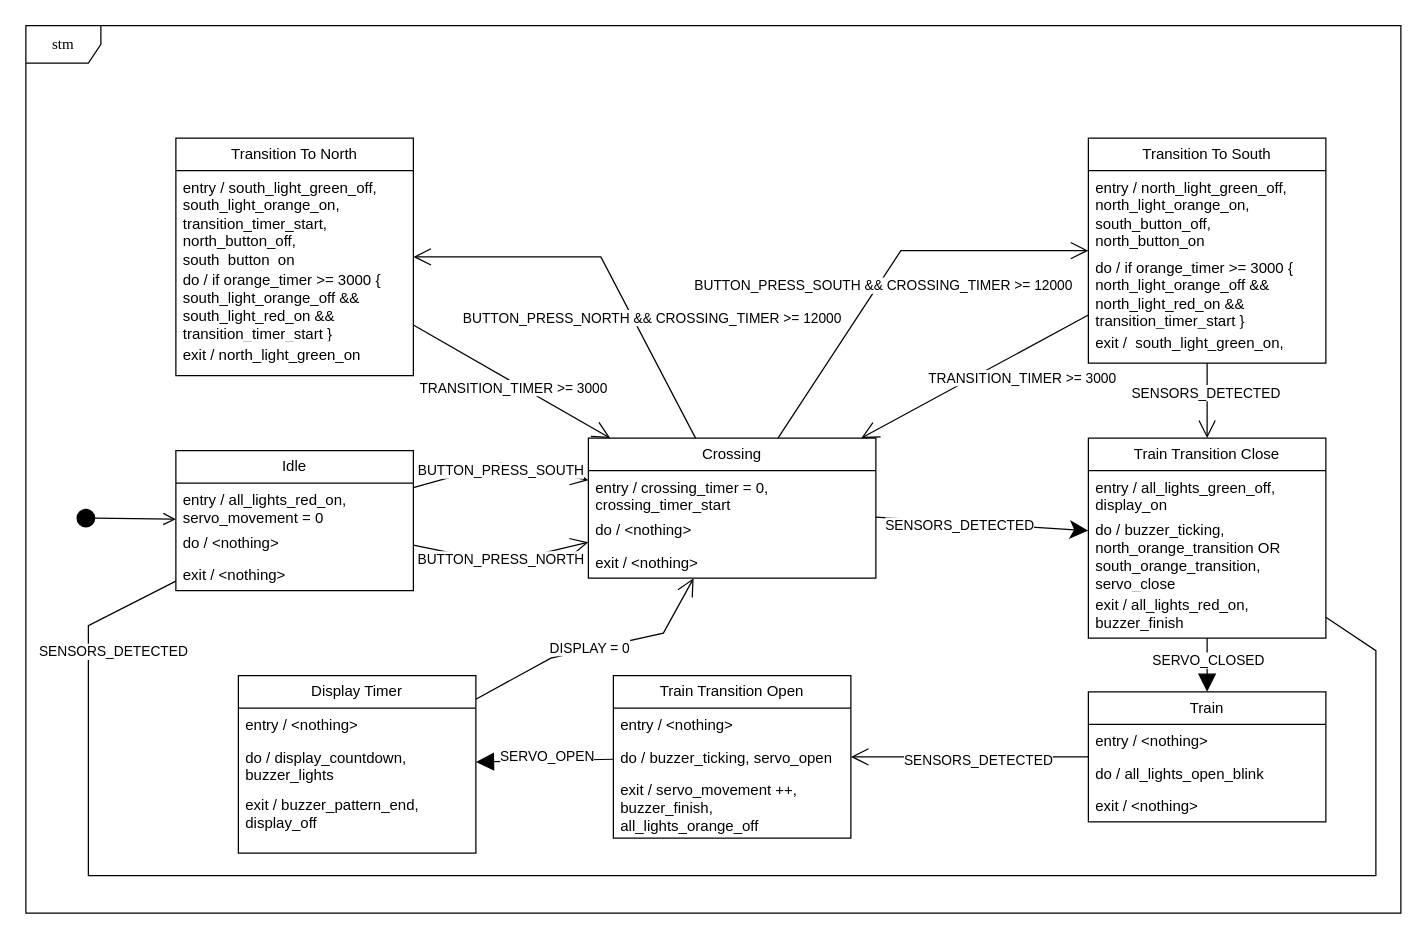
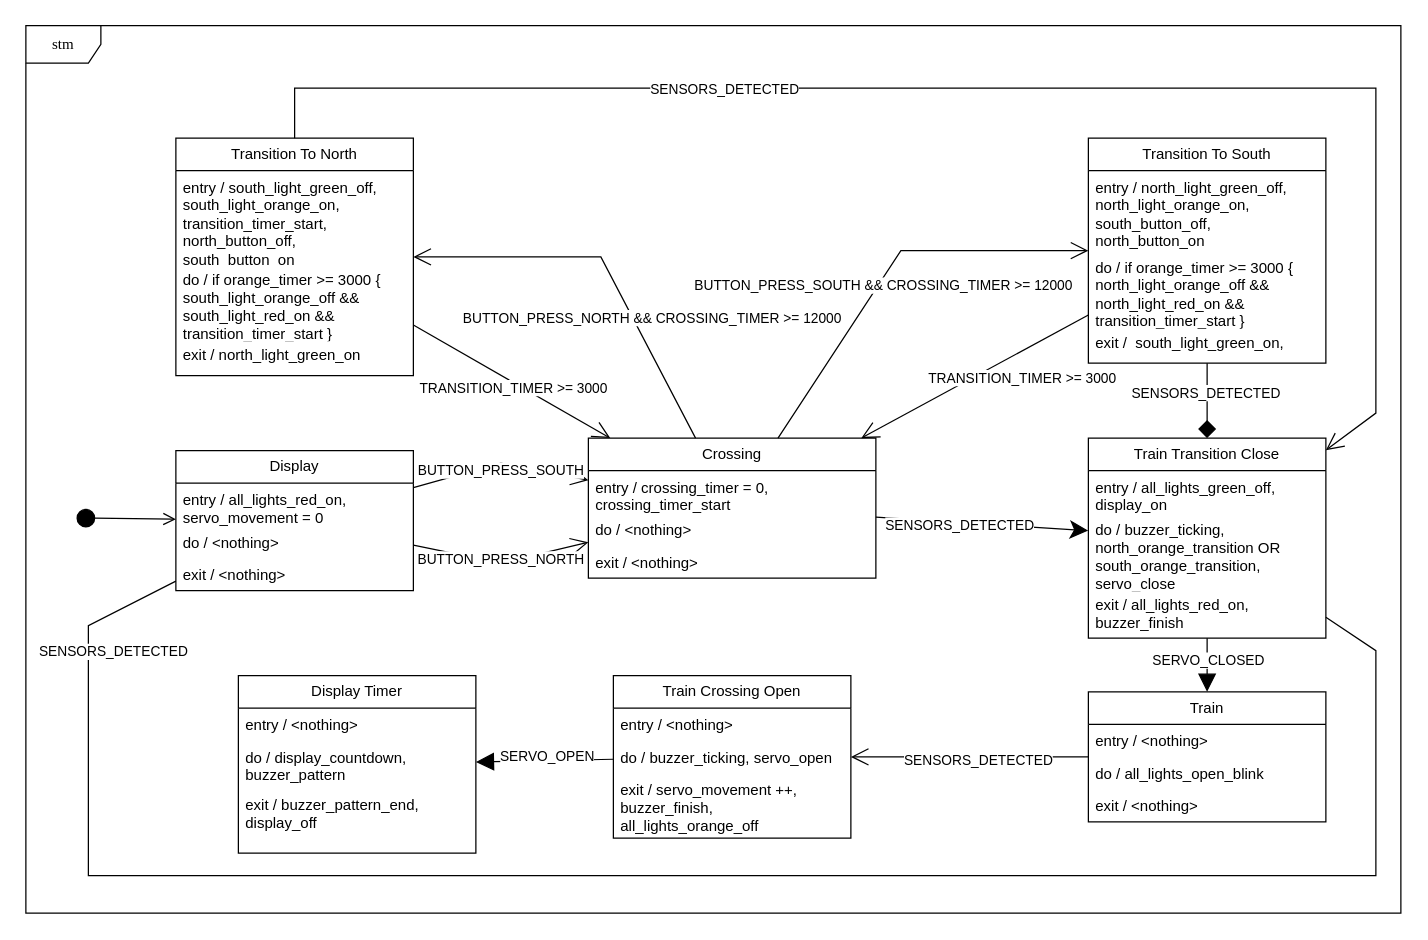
edge "Transition To North" -> "Train Transition Close": added, label "SENSORS_DETECTED"
edge "Transition To South" -> "Train Transition Close": arrowhead open -> diamond
node "Idle": label "Idle" -> "Display"
edge "Display Timer" -> "Crossing": removed, label "DISPLAY = 0"
node "Train Transition Open": label "Train Transition Open" -> "Train Crossing Open"
node "do / display_countdown, buzzer_lights": label "do / display_countdown, buzzer_lights" -> "do / display_countdown, buzzer_pattern"
